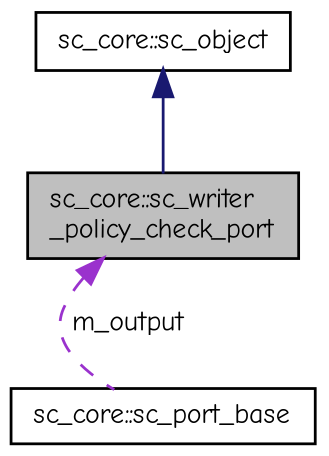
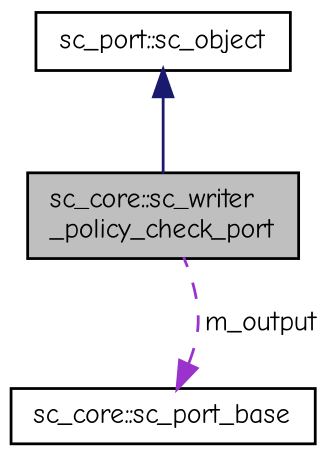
node "sc_core::sc_object": label "sc_core::sc_object" -> "sc_port::sc_object"
edge "sc_core::sc_port_base" -> "sc_core::sc_writer _policy_check_port": reversed
